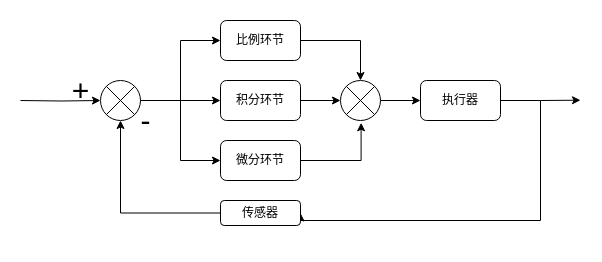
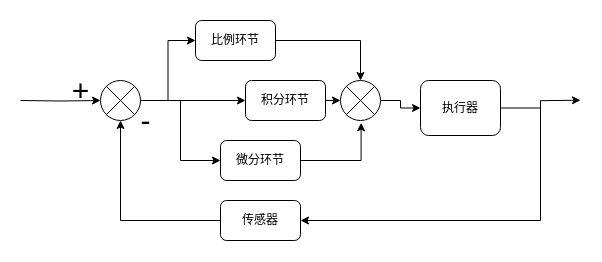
node "比例环节": moved (261, 41) -> (236, 41)
node "积分环节": moved (261, 101) -> (286, 101)
node "执行器": size 80x40 -> 80x55
node "传感器": size 80x25 -> 80x40
